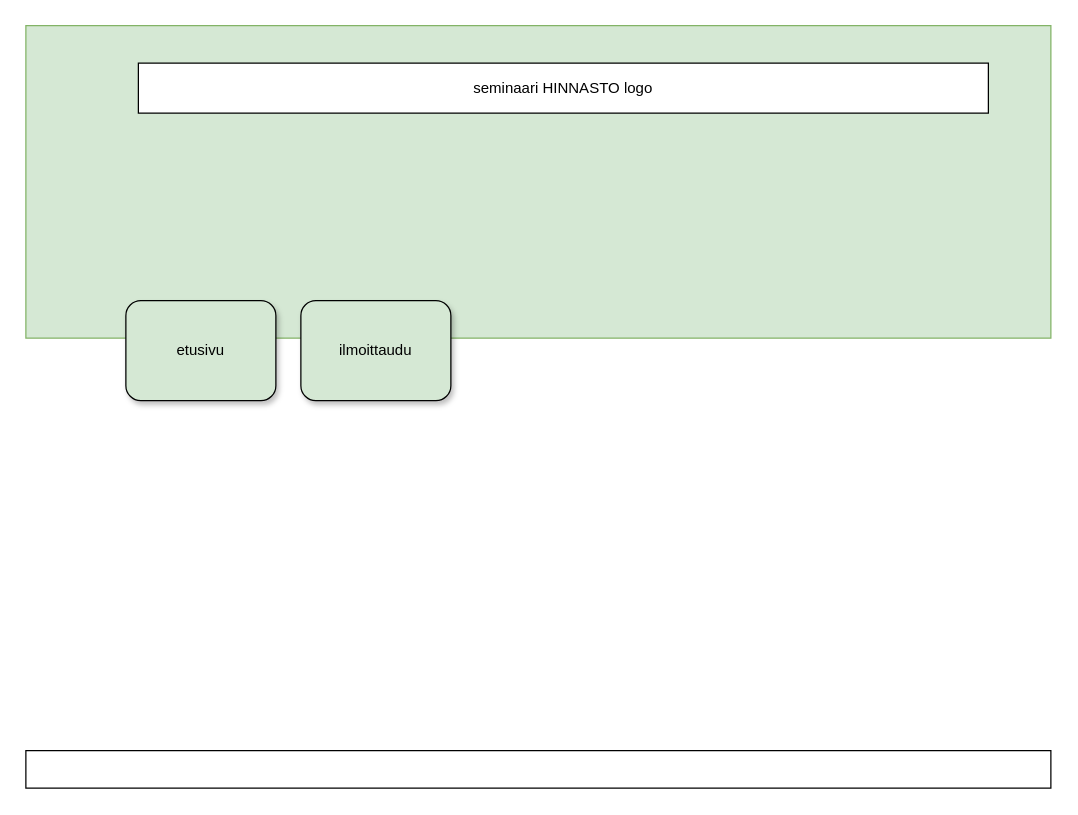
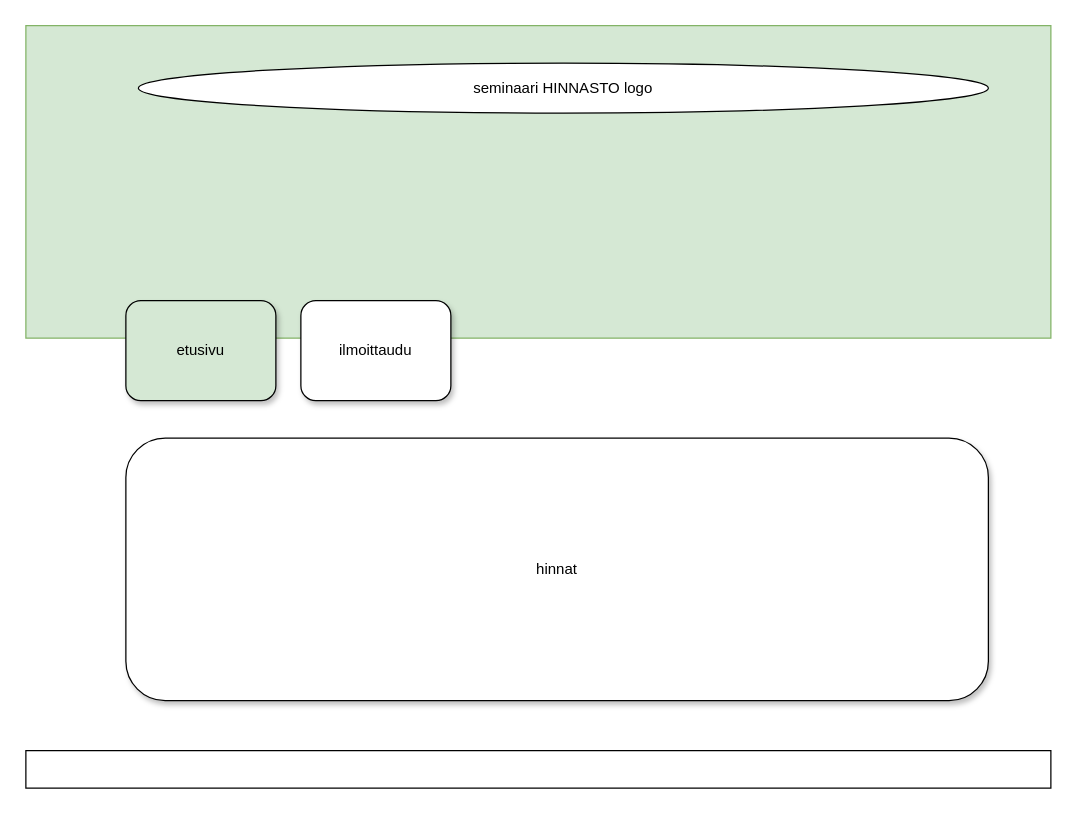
node "seminaari HINNASTO logo": shape rectangle -> ellipse
node "ilmoittaudu": fillcolor #d5e8d4 -> #ffffff
node "hinnat": added
